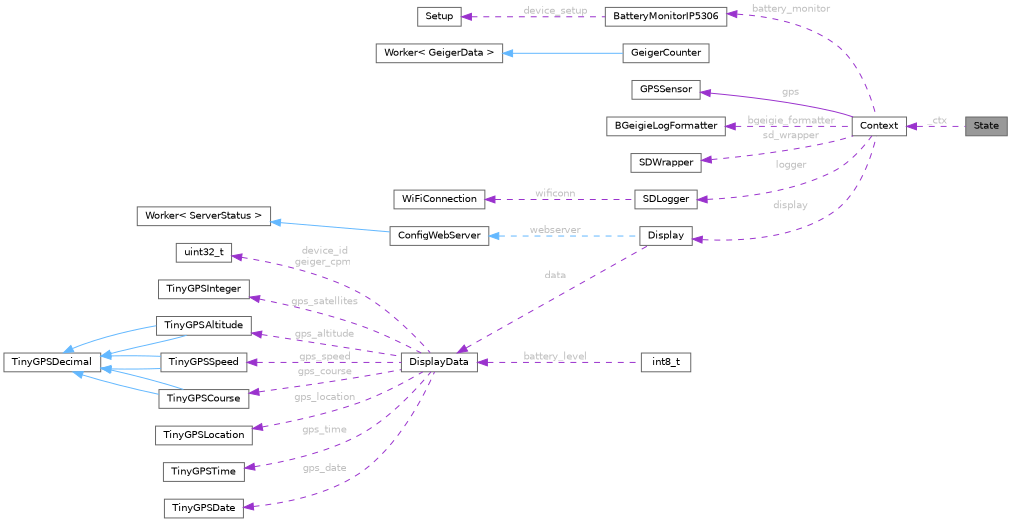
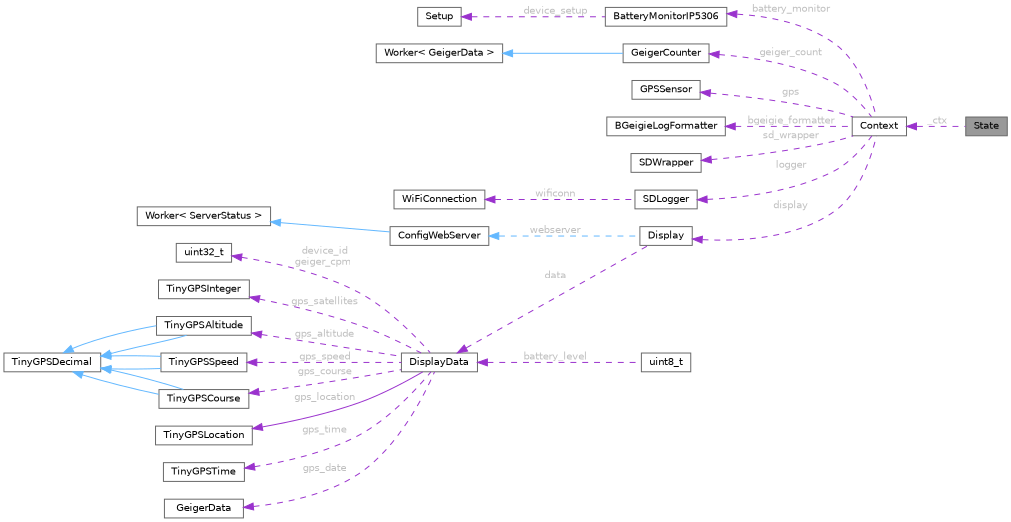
edge "Context" -> "GeigerCounter": added, label "geiger_count"
edge "Context" -> "GPSSensor": style solid -> dashed
node "int8_t": label "int8_t" -> "uint8_t"
edge "DisplayData" -> "TinyGPSLocation": style dashed -> solid
node "TinyGPSDate": label "TinyGPSDate" -> "GeigerData"
